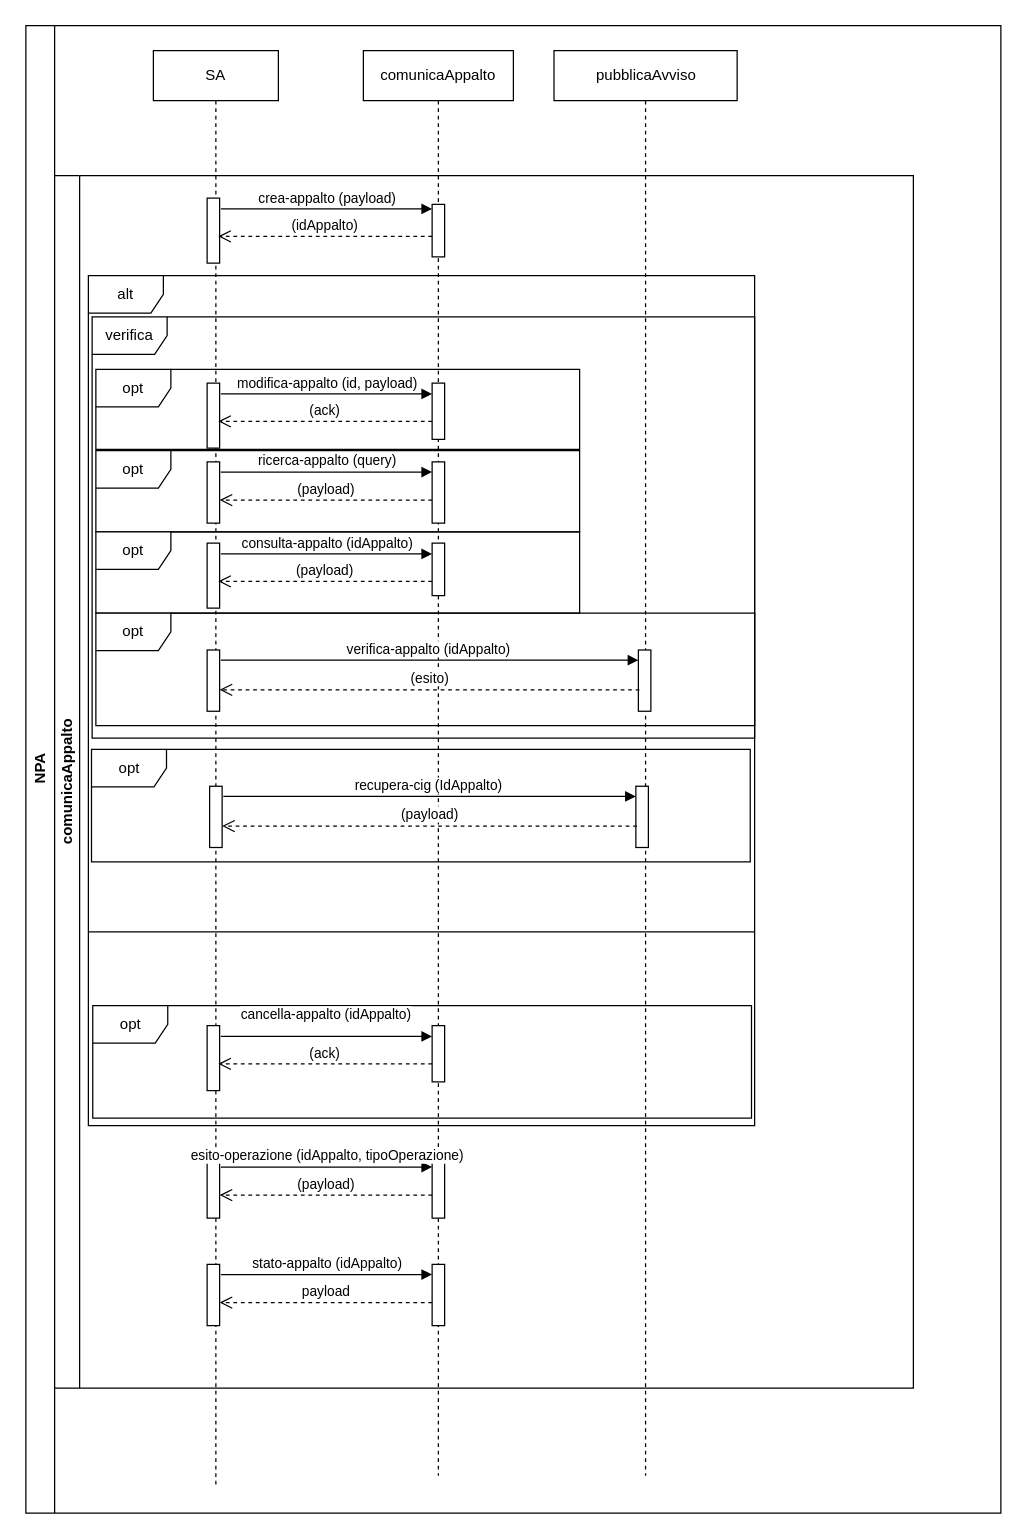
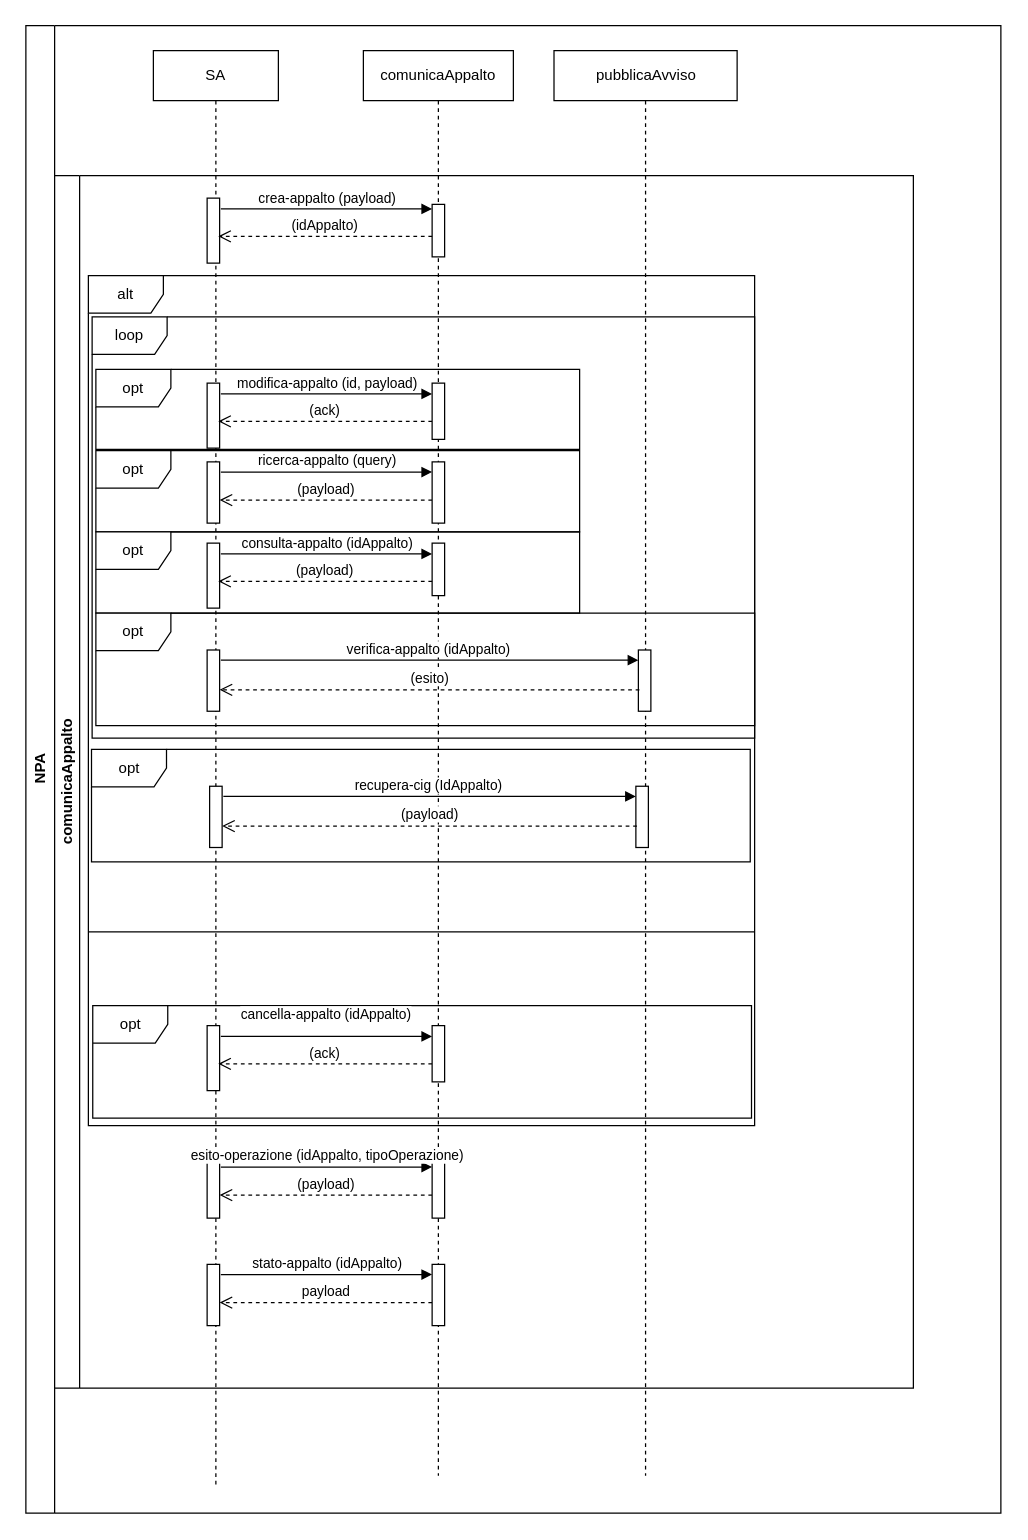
node "verifica": label "verifica" -> "loop"
